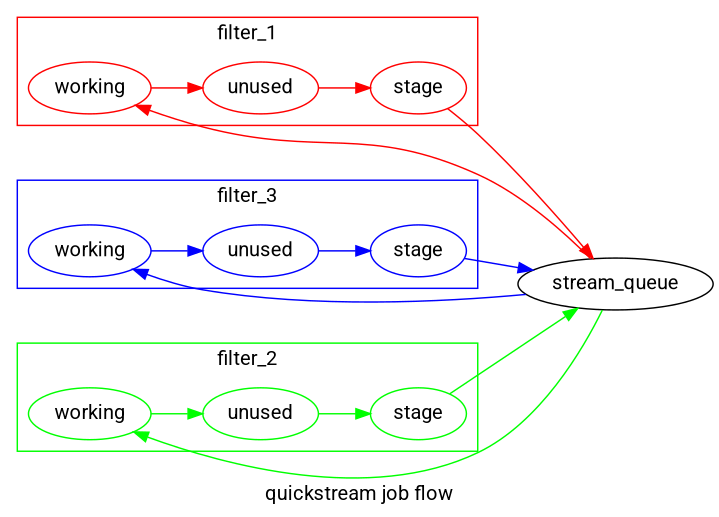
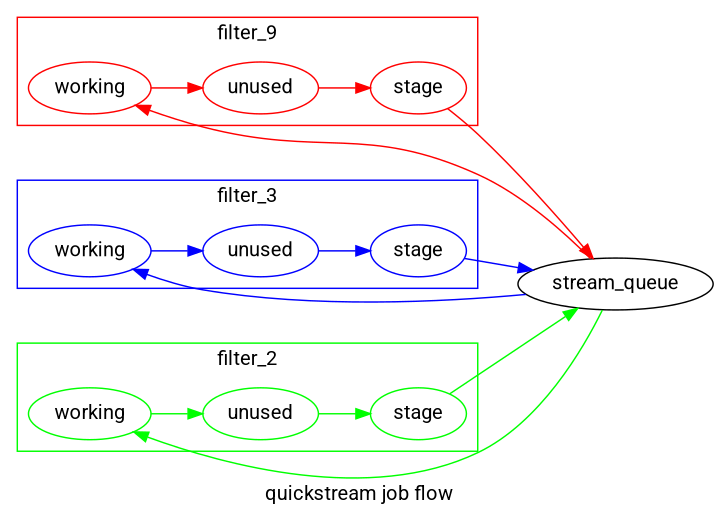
cluster "filter_1": label "filter_1" -> "filter_9"
